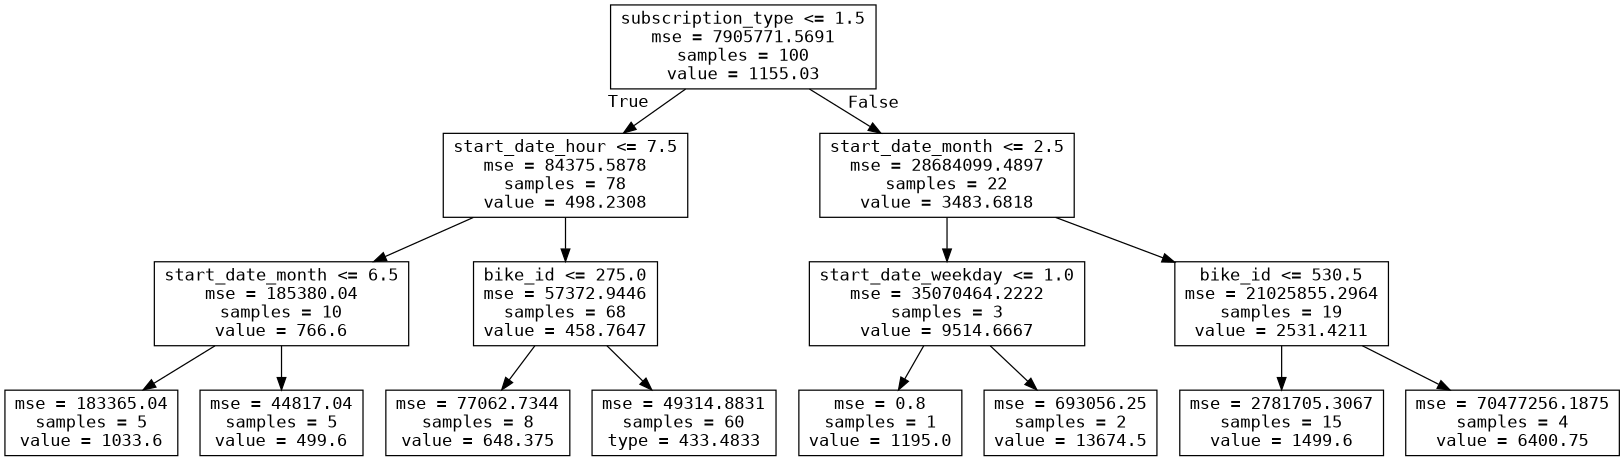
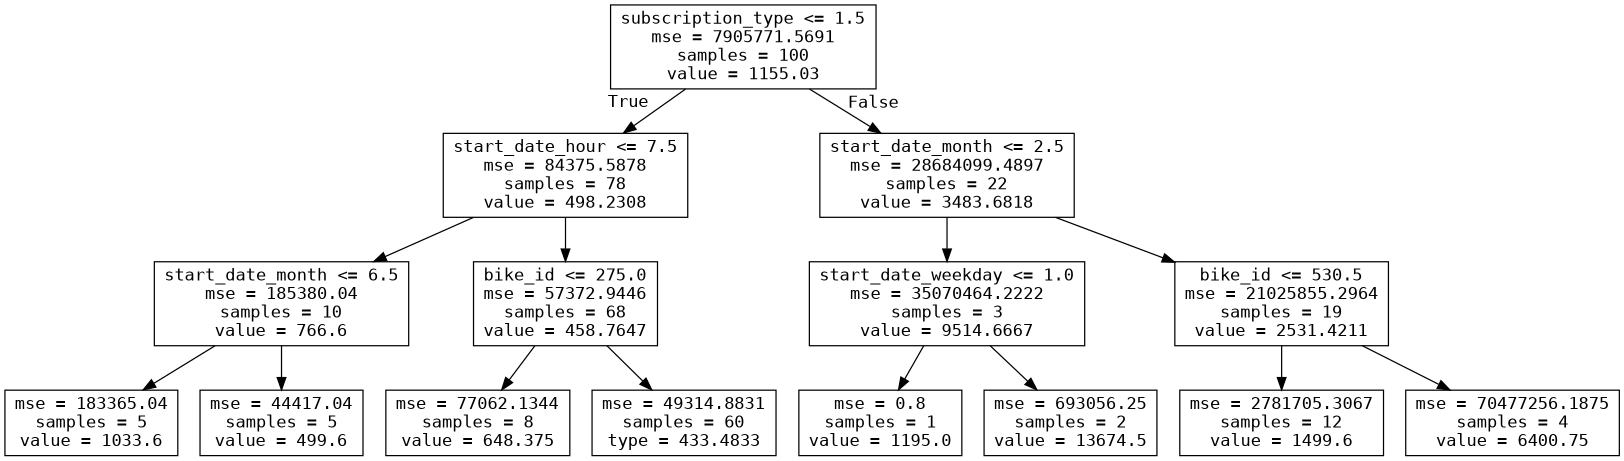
node "mse = 44817.04 samples = 5 value = 499.6": label "mse = 44817.04 samples = 5 value = 499.6" -> "mse = 44417.04 samples = 5 value = 499.6"
node "mse = 77062.7344 samples = 8 value = 648.375": label "mse = 77062.7344 samples = 8 value = 648.375" -> "mse = 77062.1344 samples = 8 value = 648.375"
node "mse = 2781705.3067 samples = 15 value = 1499.6": label "mse = 2781705.3067 samples = 15 value = 1499.6" -> "mse = 2781705.3067 samples = 12 value = 1499.6"
